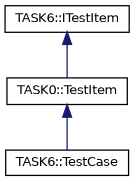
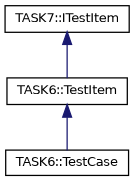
node "TASK6::ITestItem": label "TASK6::ITestItem" -> "TASK7::ITestItem"
node "TASK0::TestItem": label "TASK0::TestItem" -> "TASK6::TestItem"
